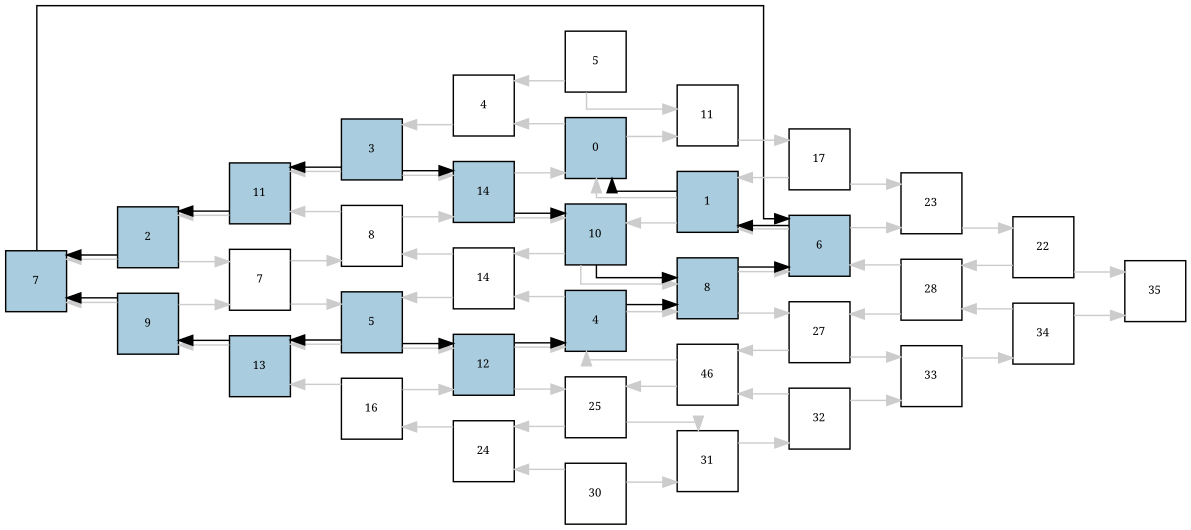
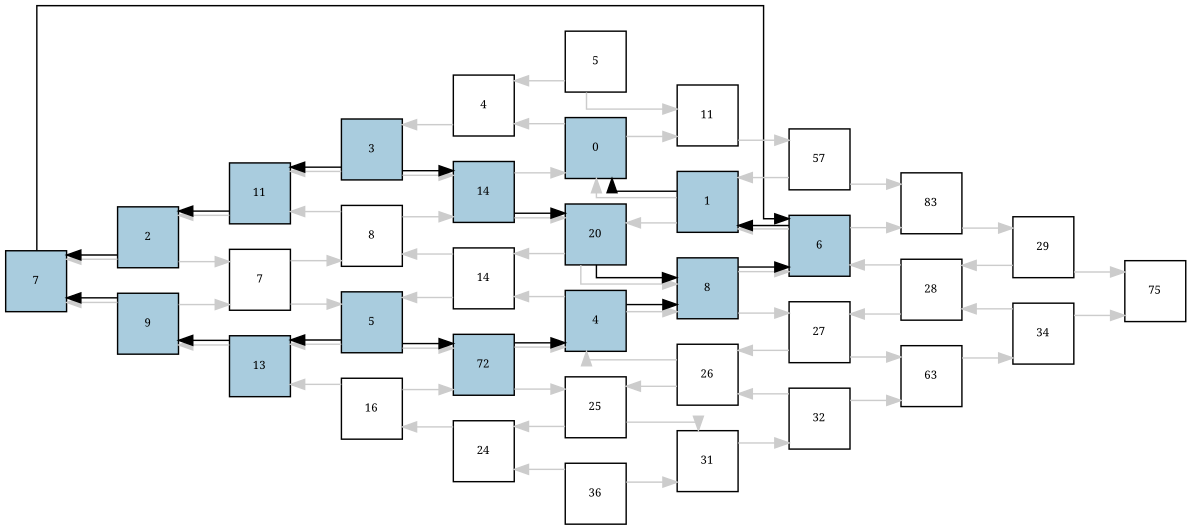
node "17": label "17" -> "57"
node "23": label "23" -> "83"
node "10": label "10" -> "20"
node "22": label "22" -> "29"
node "35": label "35" -> "75"
node "12": label "12" -> "72"
node "46": label "46" -> "26"
node "33": label "33" -> "63"
node "30": label "30" -> "36"
